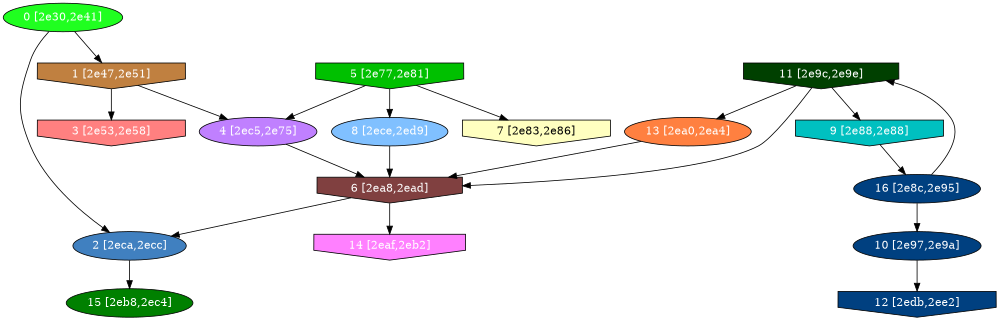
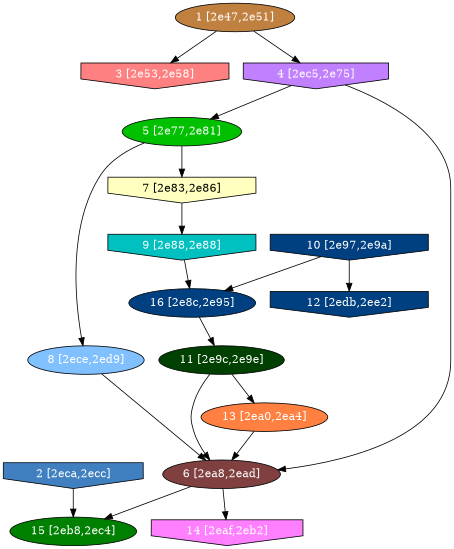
node "0 [2e30,2e41]": removed
node "1 [2e47,2e51]": shape invhouse -> ellipse
node "5 [2e77,2e81]": shape invhouse -> ellipse
node "11 [2e9c,2e9e]": shape invhouse -> ellipse
edge "5 [2e77,2e81]" -> "4 [2ec5,2e75]": reversed
edge "11 [2e9c,2e9e]" -> "9 [2e88,2e88]": now "7 [2e83,2e86]" -> "9 [2e88,2e88]"
node "4 [2ec5,2e75]": shape ellipse -> invhouse
node "6 [2ea8,2ead]": shape invhouse -> ellipse
edge "16 [2e8c,2e95]" -> "10 [2e97,2e9a]": reversed
edge "6 [2ea8,2ead]" -> "2 [2eca,2ecc]": now "6 [2ea8,2ead]" -> "15 [2eb8,2ec4]"
node "2 [2eca,2ecc]": shape ellipse -> invhouse
node "10 [2e97,2e9a]": shape ellipse -> invhouse
